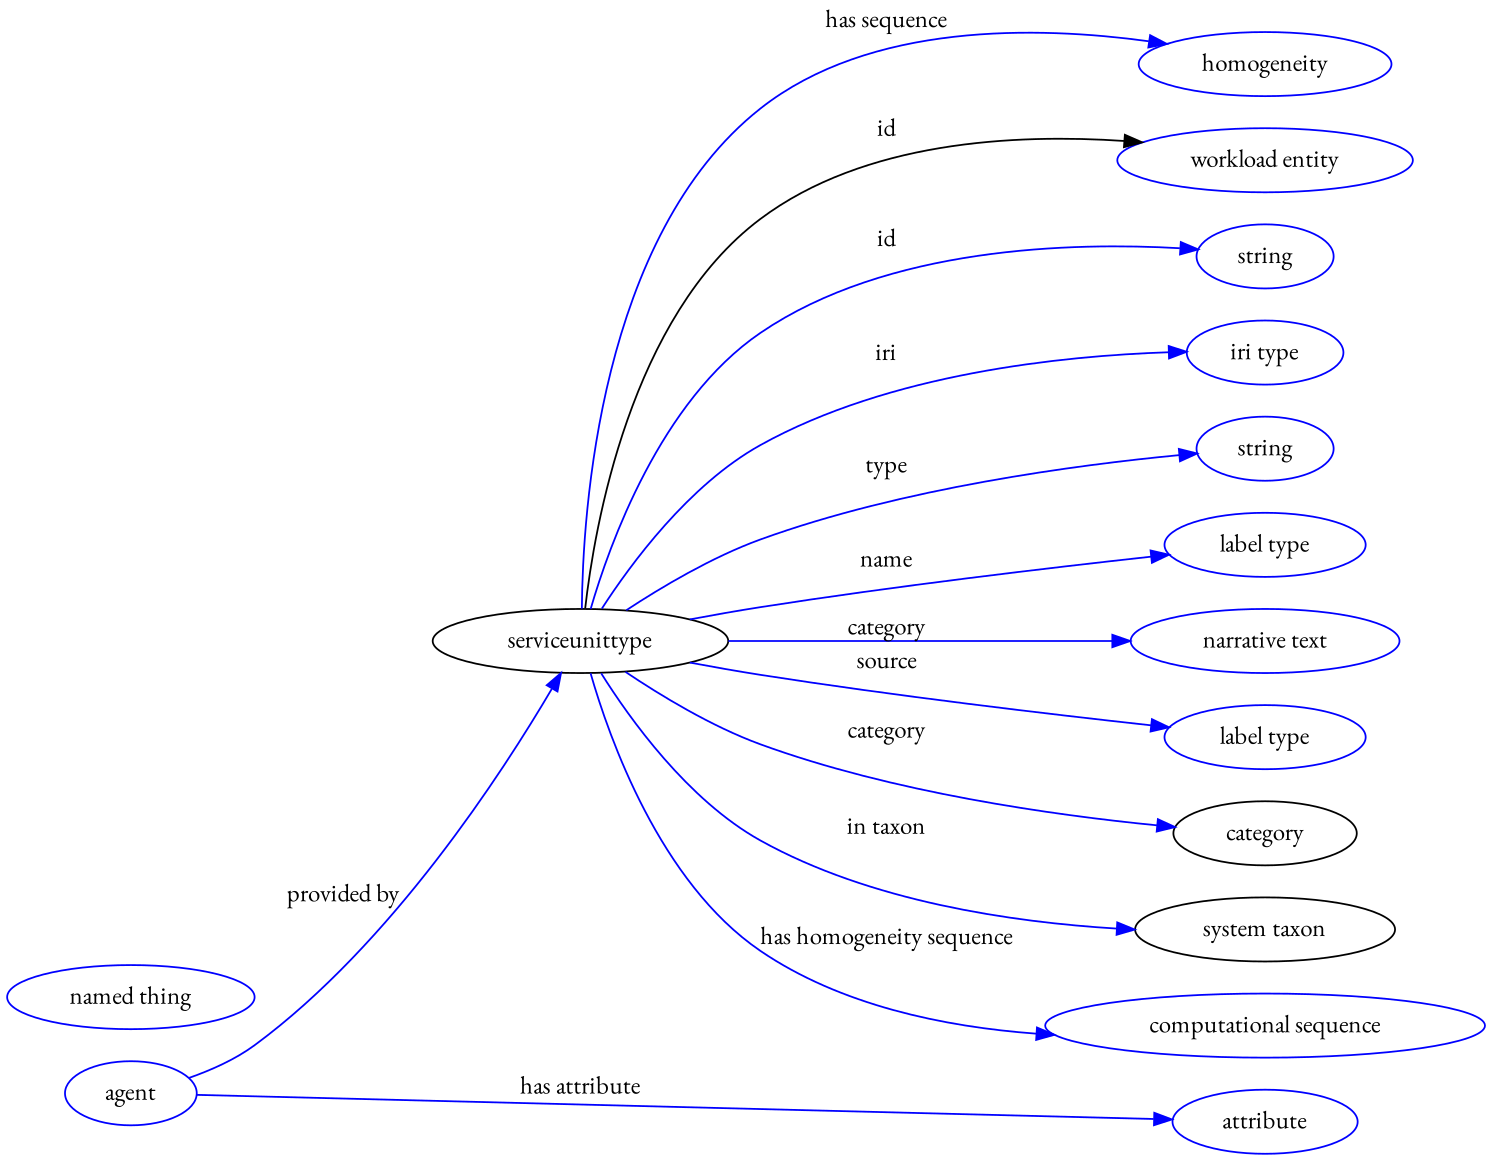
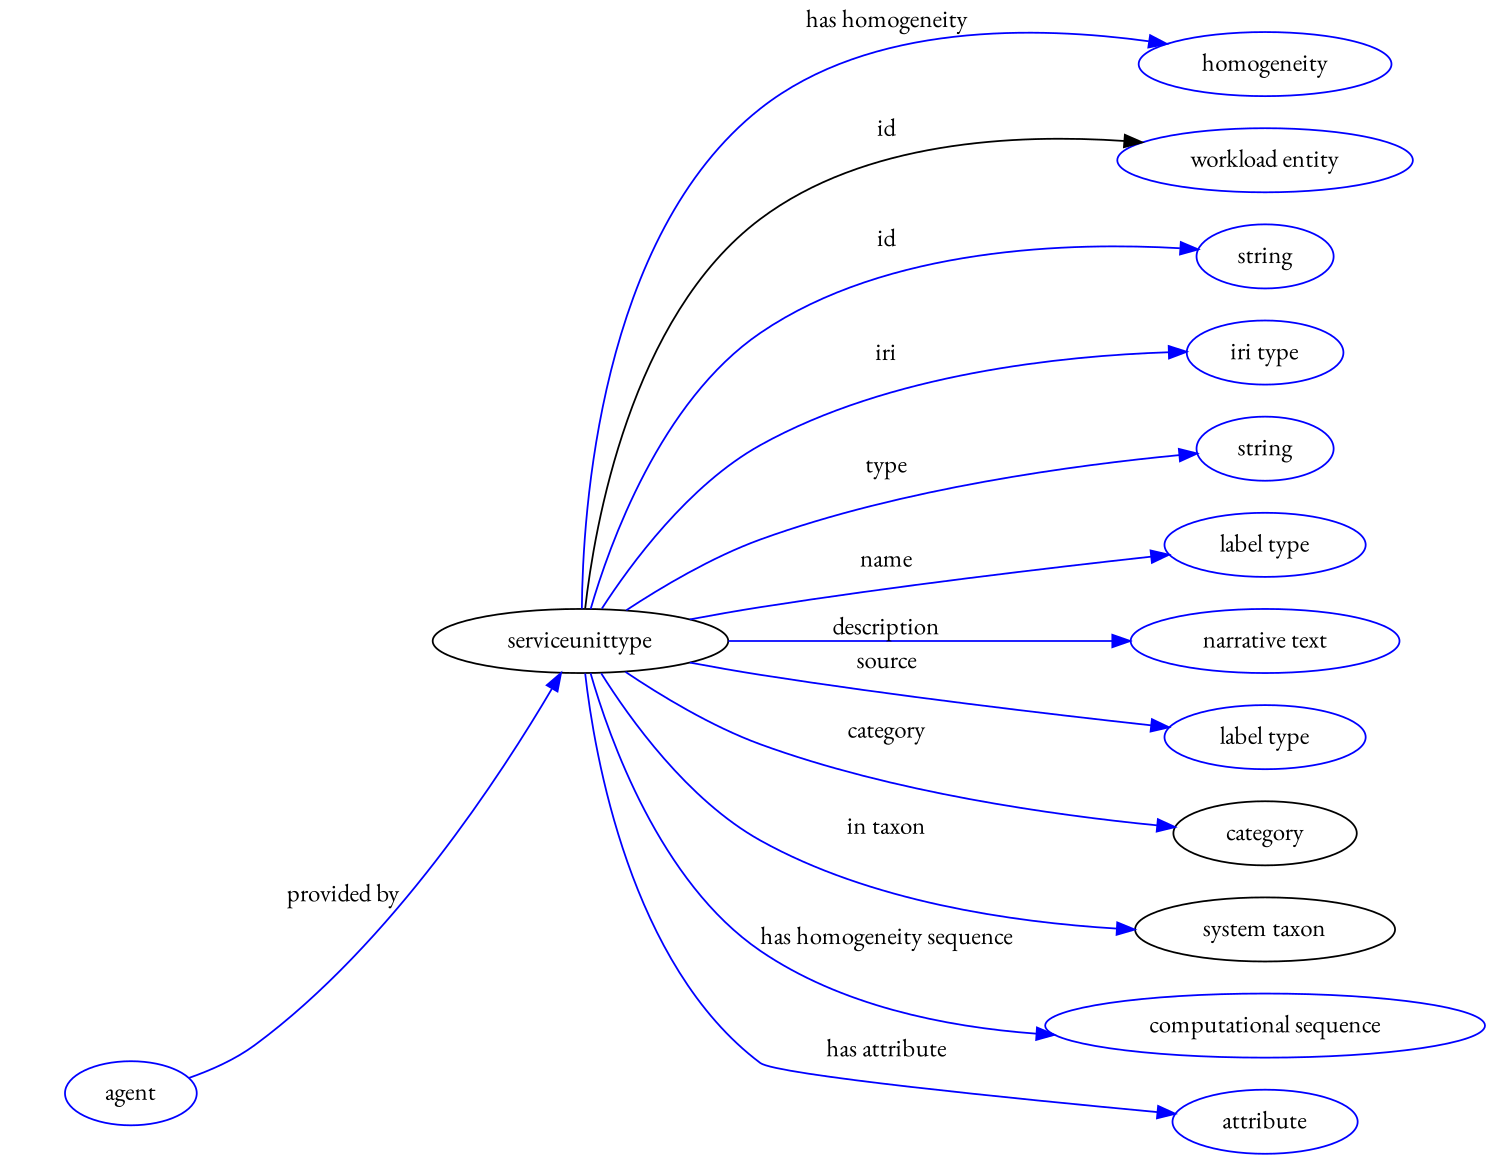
edge "serviceunittype" -> "homogeneity": label "has sequence" -> "has homogeneity"
edge "serviceunittype" -> "narrative text": label "category" -> "description"
node "named thing": removed
edge "agent" -> "attribute": now "serviceunittype" -> "attribute"
